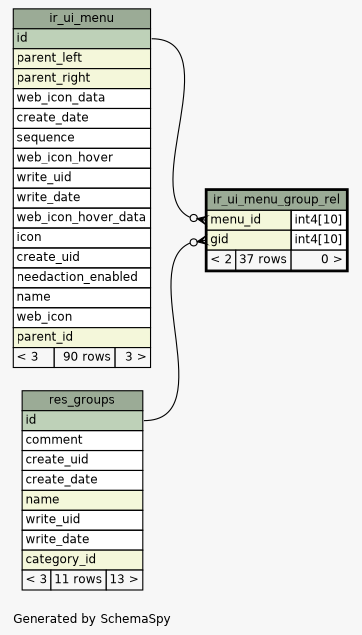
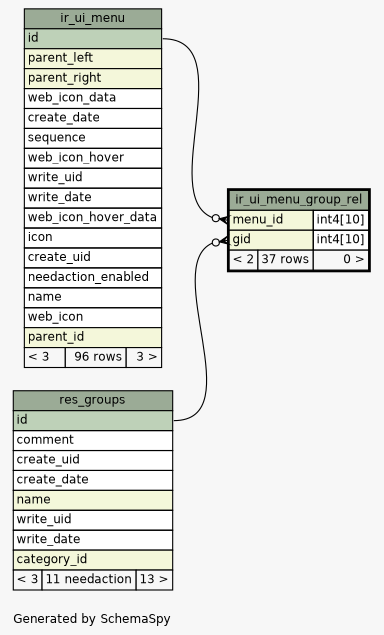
node "ir_ui_menu": text "90 rows" -> "96 rows"
node "res_groups": text "11 rows" -> "11 needaction"
